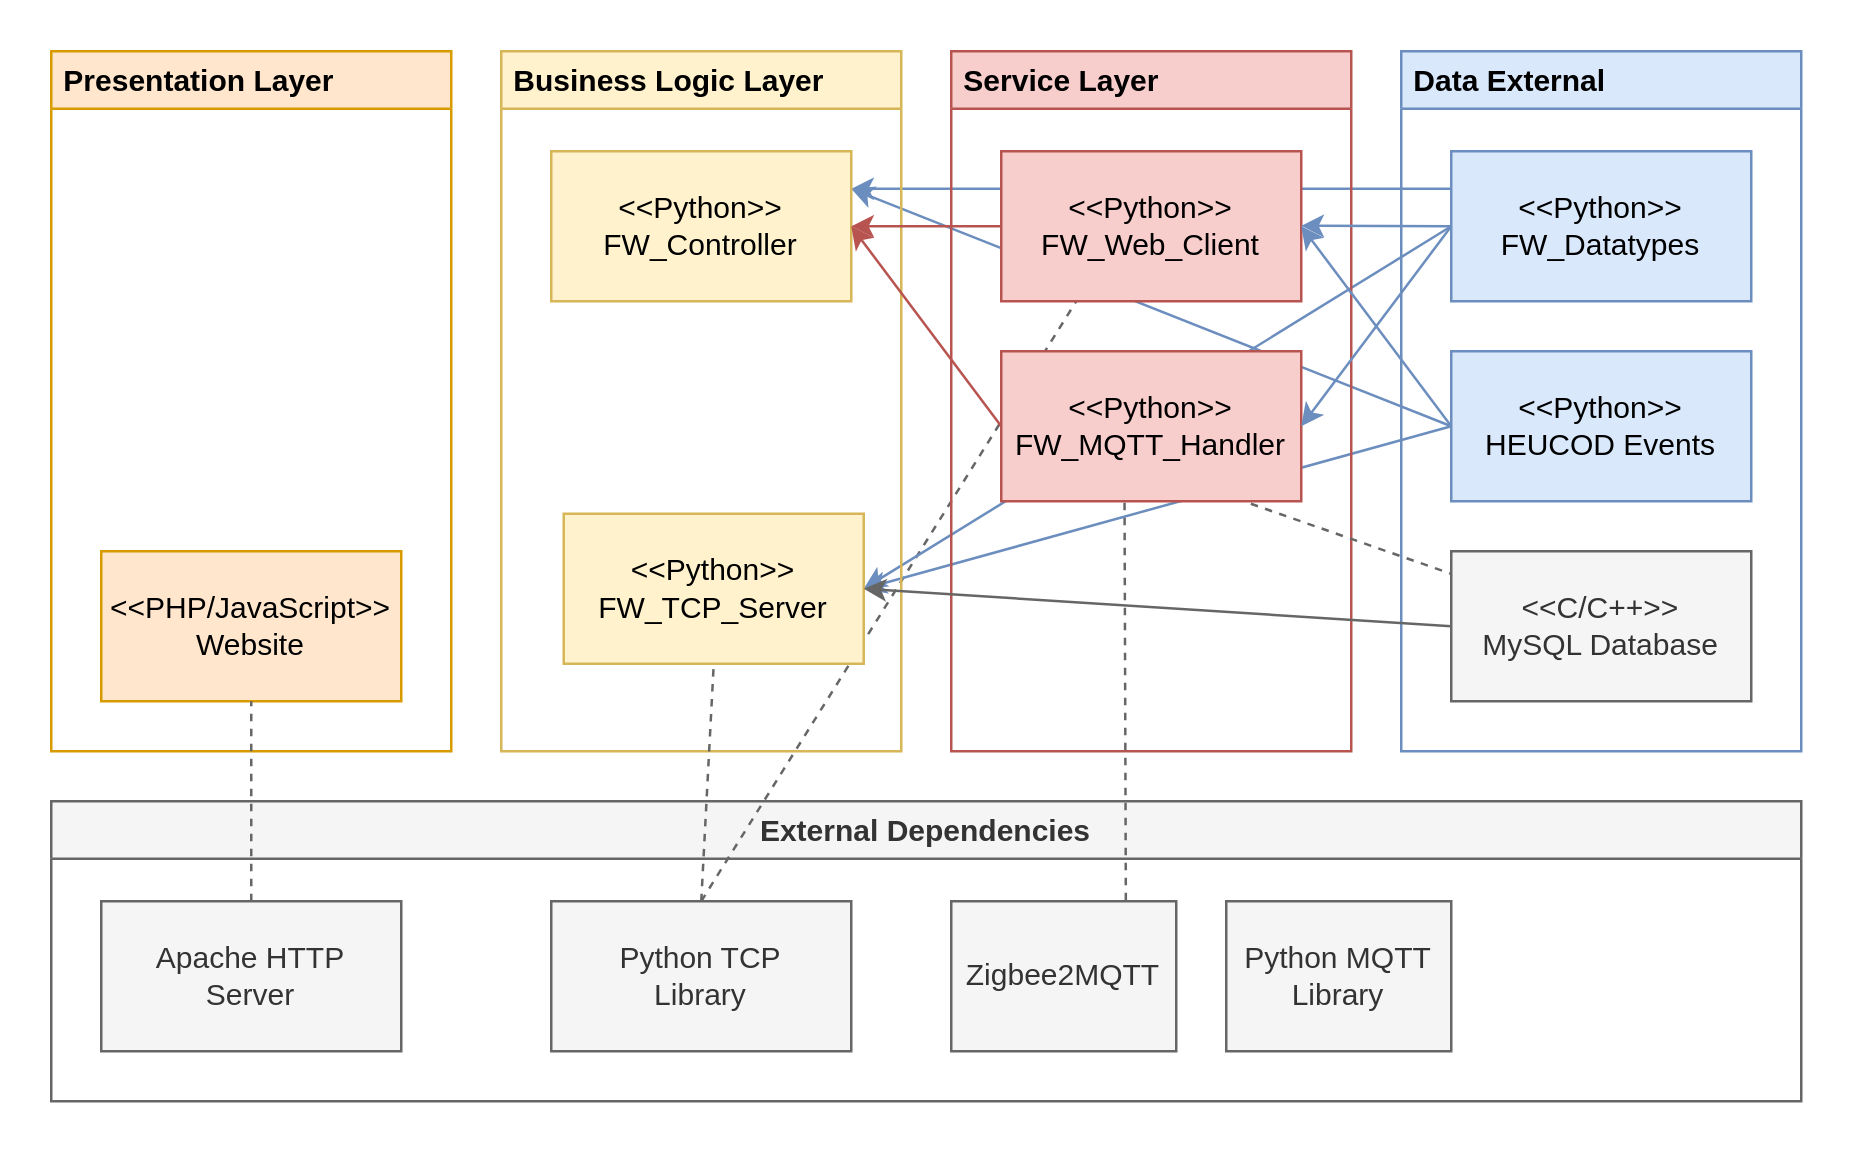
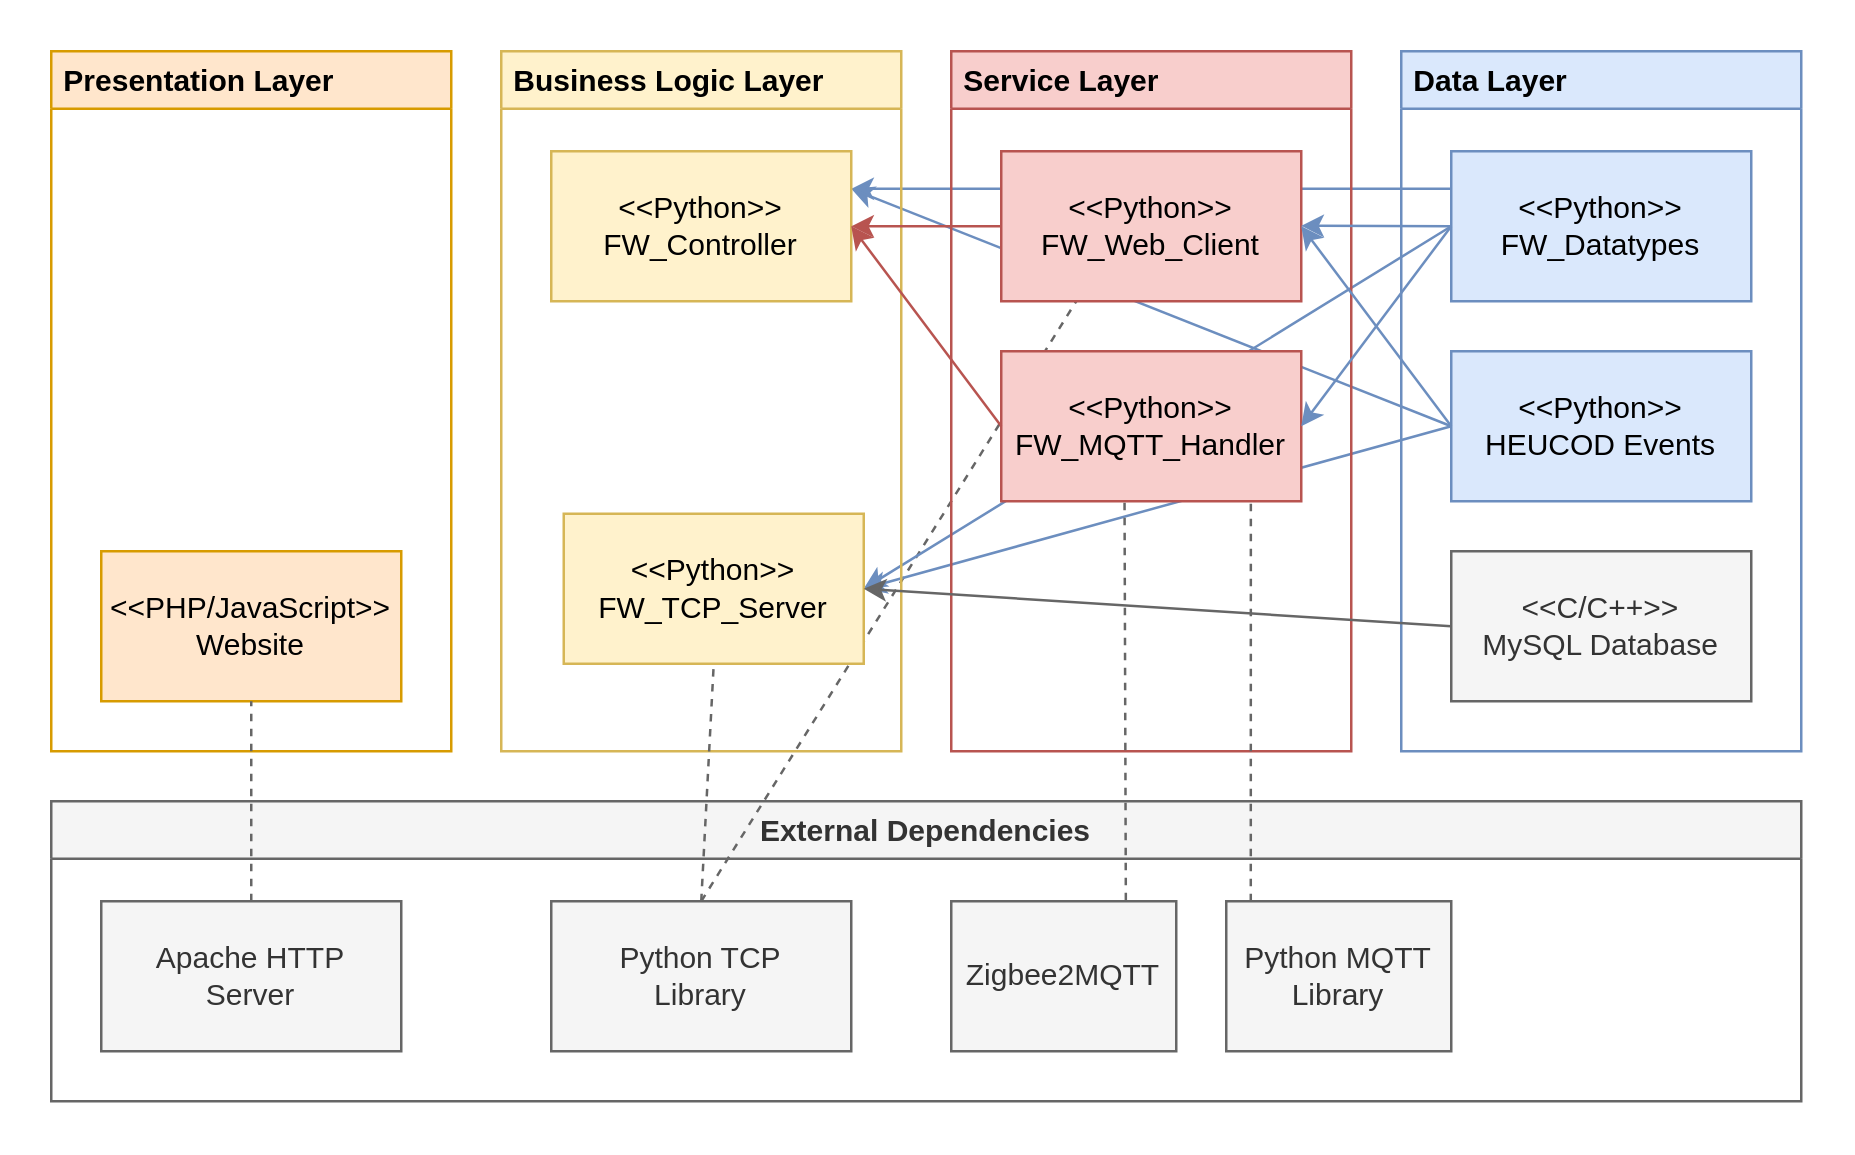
node "Data External": label "Data External" -> "Data Layer"
edge "<<Python>> FW_MQTT_Handler" -- "<<C/C++>> MySQL Database": now "<<Python>> FW_MQTT_Handler" -- "Python MQTT Library"
